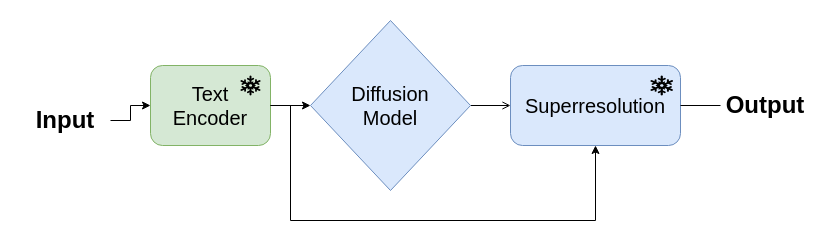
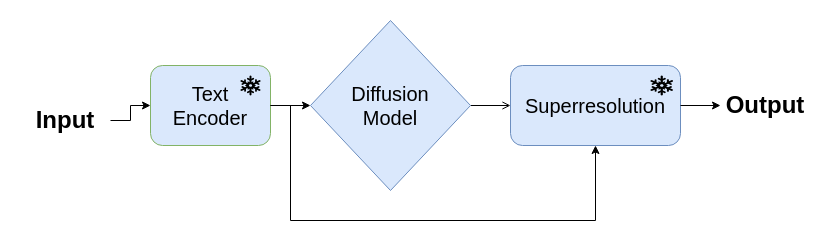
node "Text Encoder": fillcolor #d5e8d4 -> #dae8fc
edge "Superresolution" -- "Output": arrowhead none -> classic
